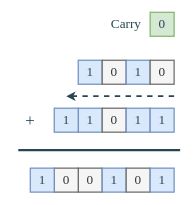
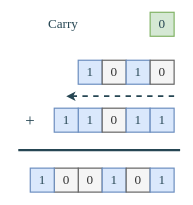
node "Carry": moved (126, 24) -> (63, 24)
